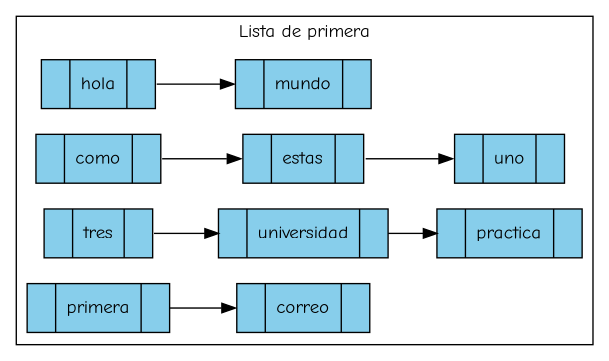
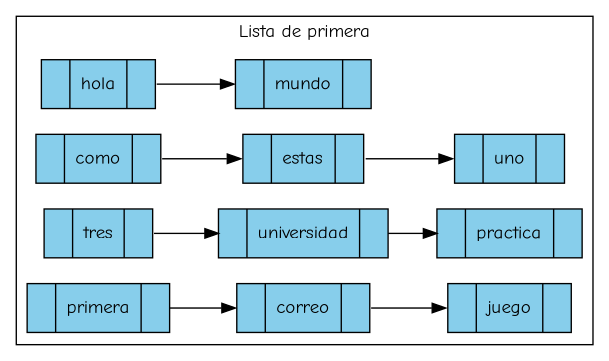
node "juego": added
